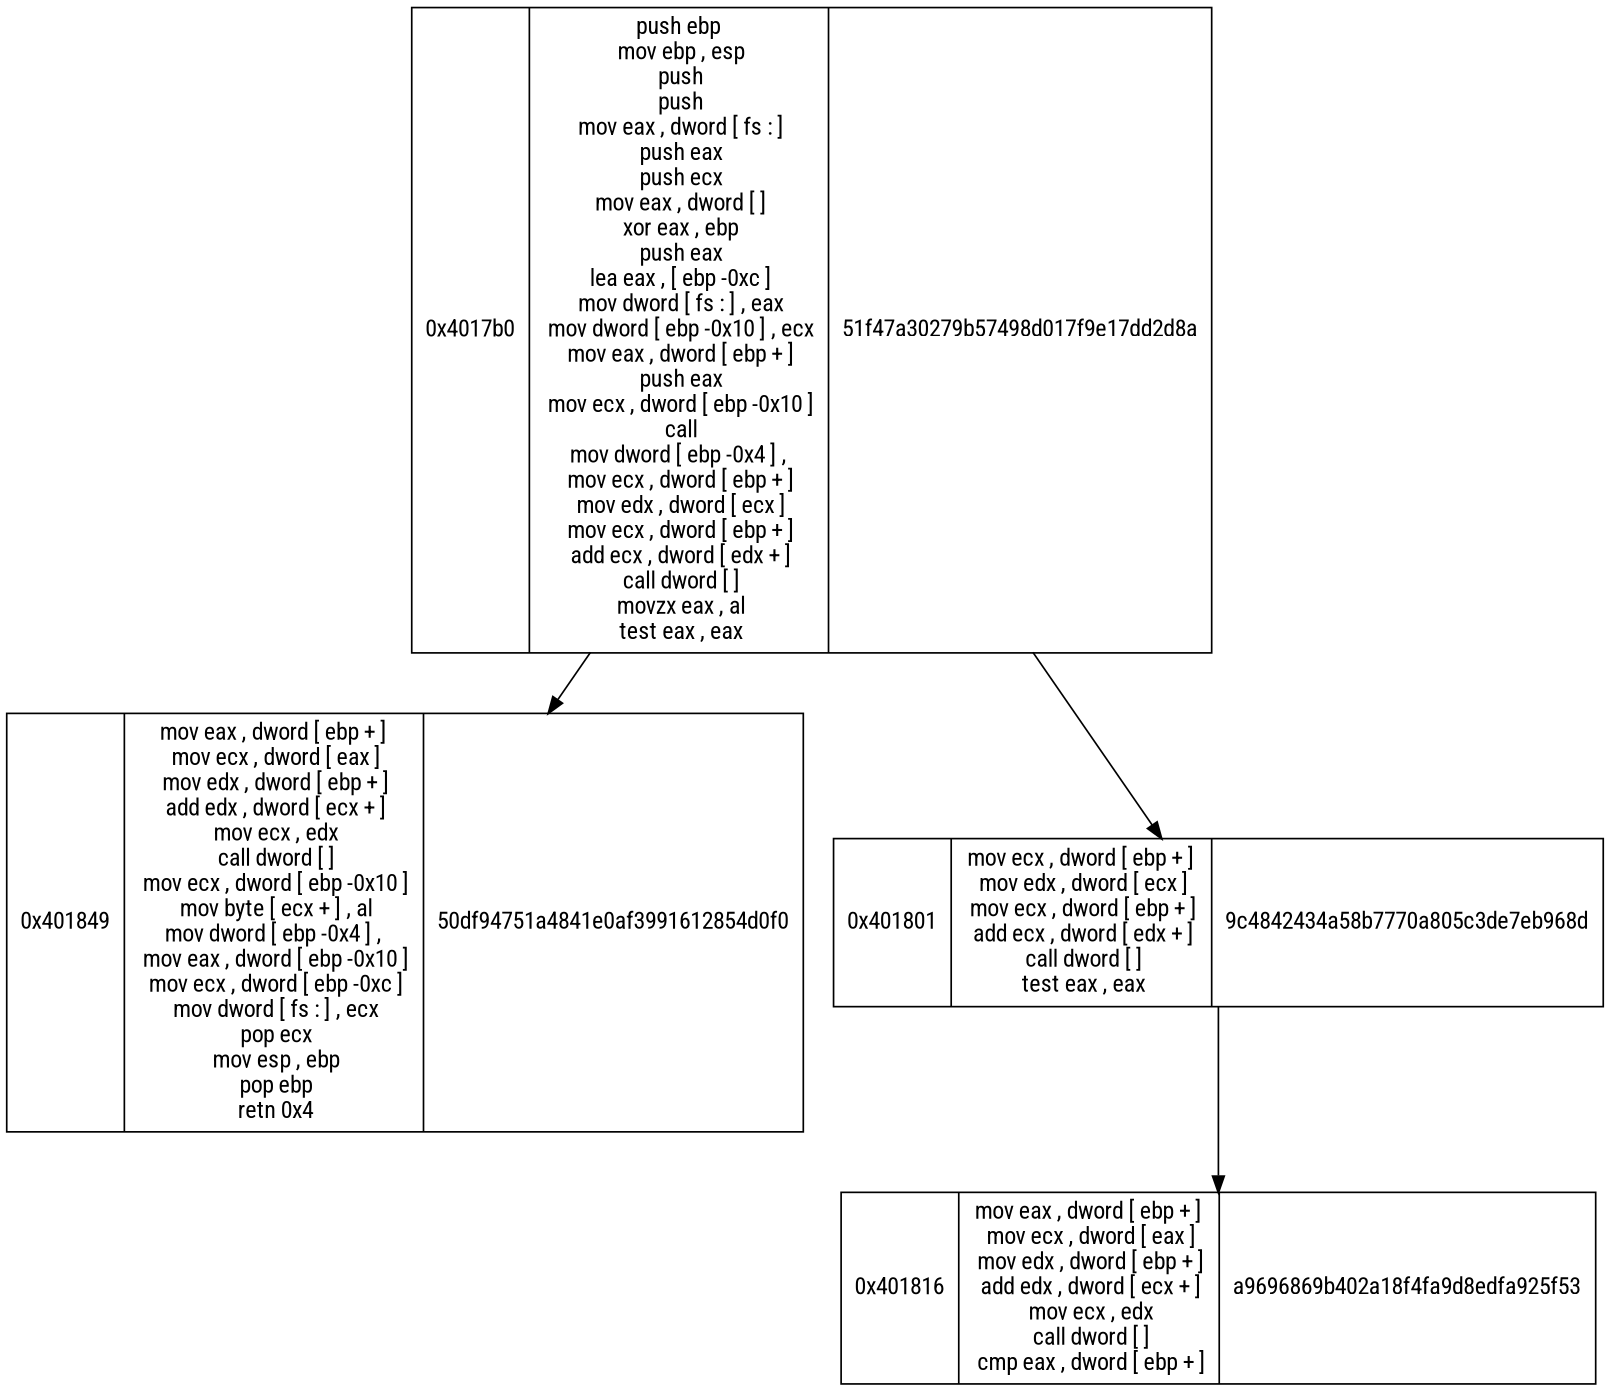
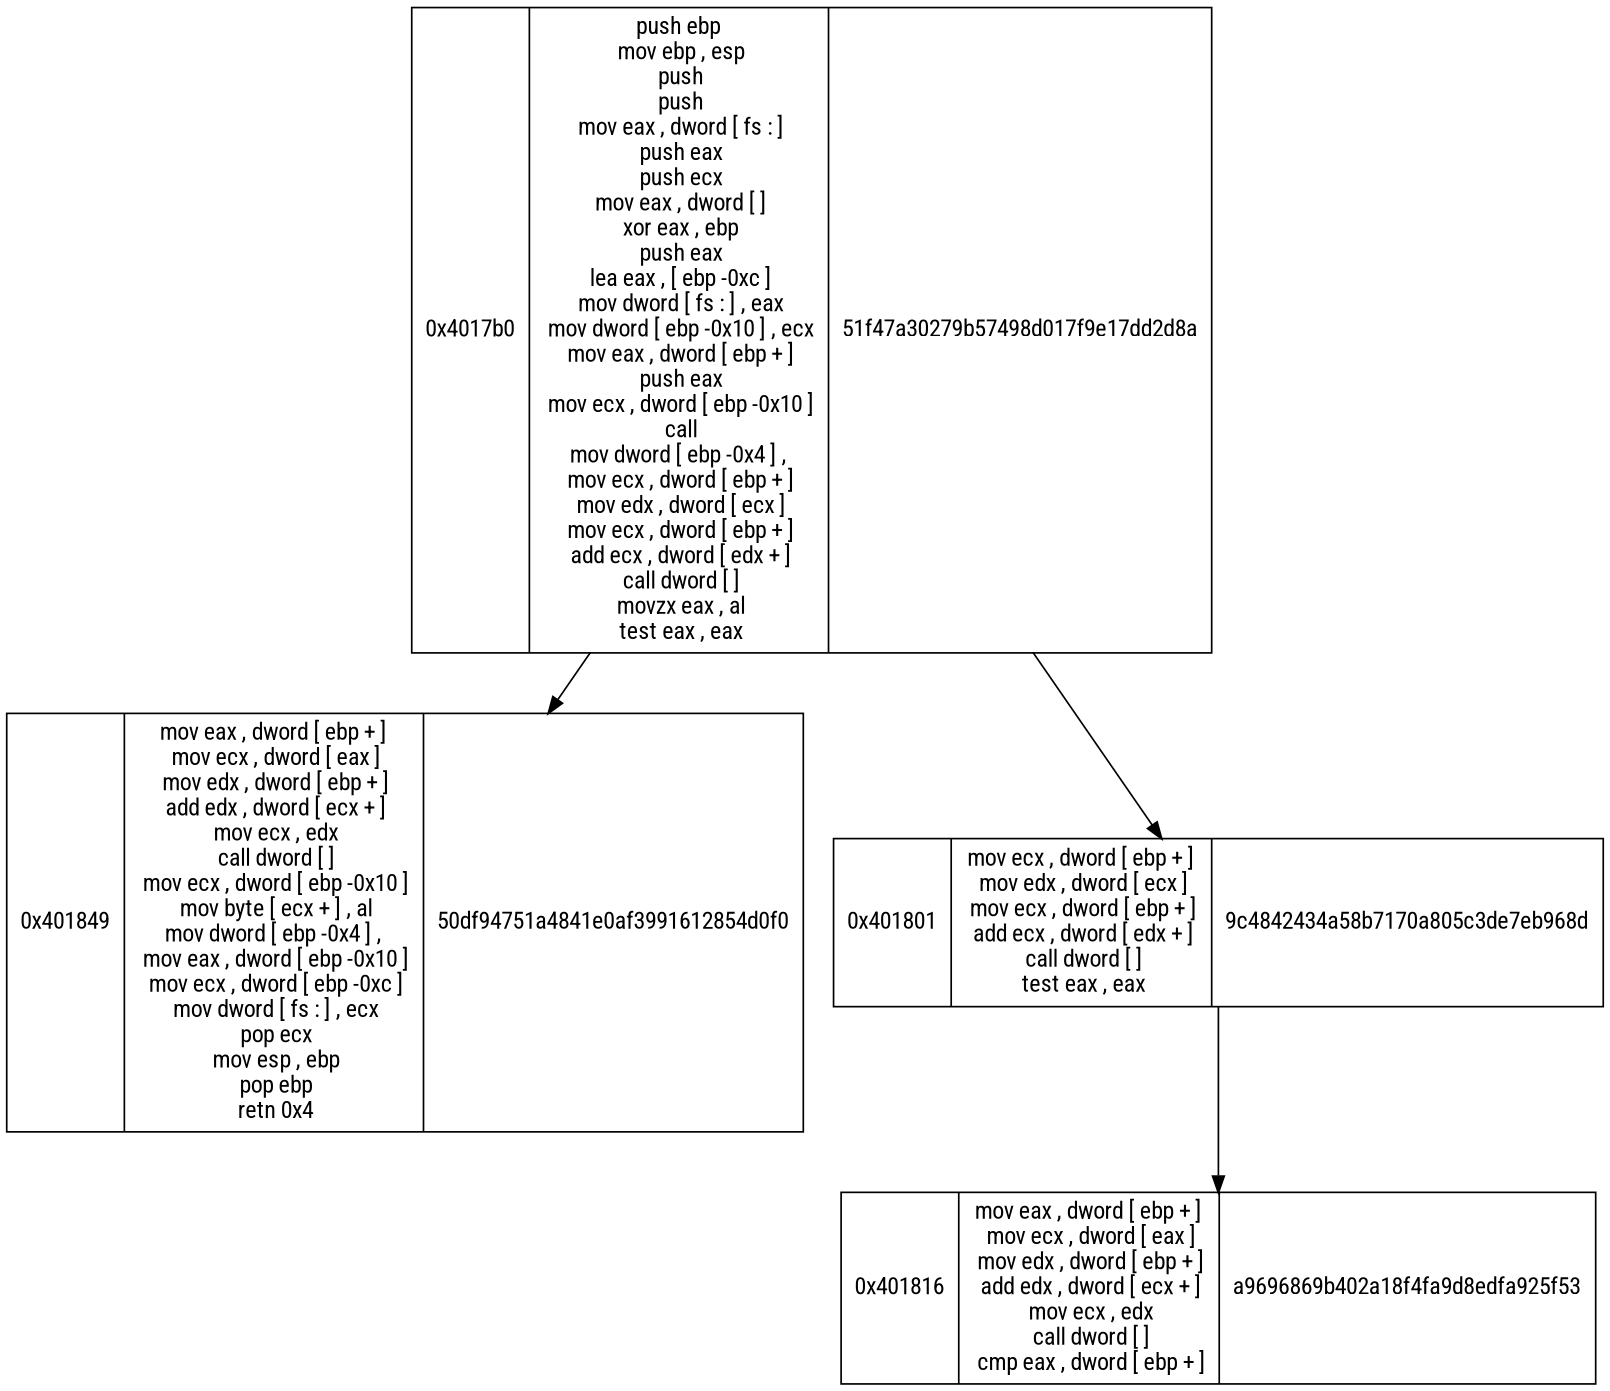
node "0x401801": text "9c4842434a58b7770a805c3de7eb968d" -> "9c4842434a58b7170a805c3de7eb968d"
